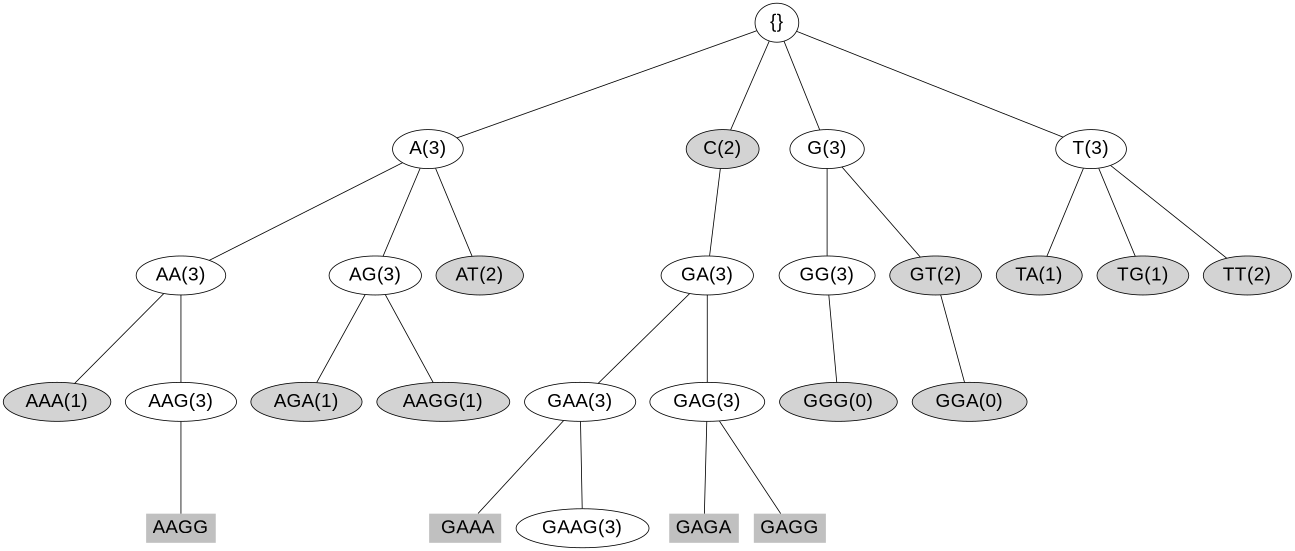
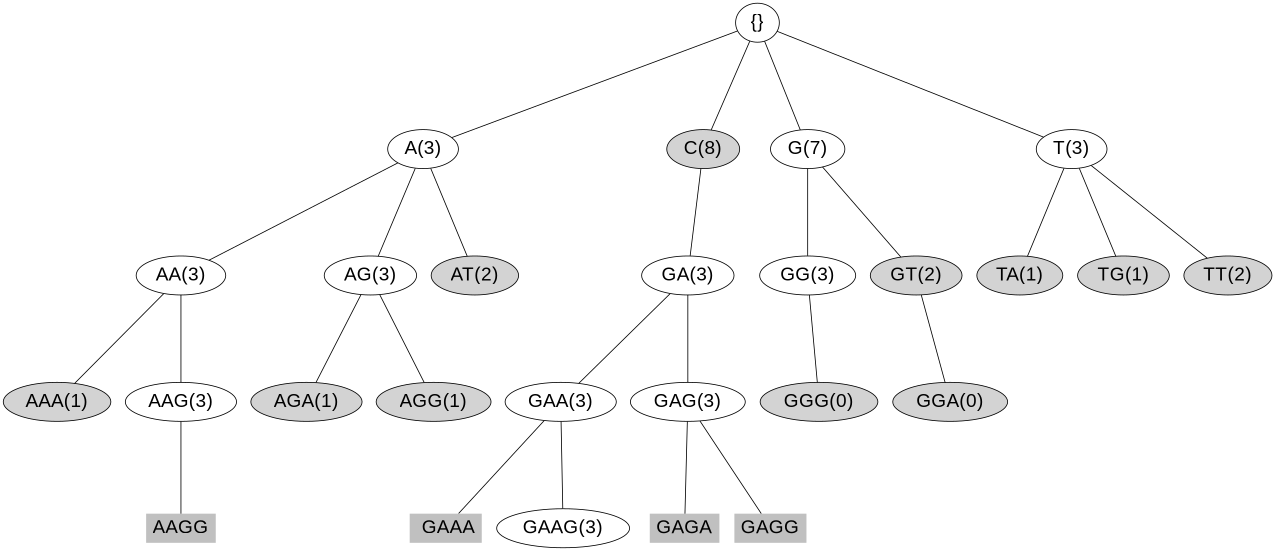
node "C(2)": label "C(2)" -> "C(8)"
node "G(3)": label "G(3)" -> "G(7)"
node "AAGG(1)": label "AAGG(1)" -> "AGG(1)"
